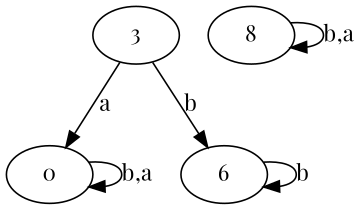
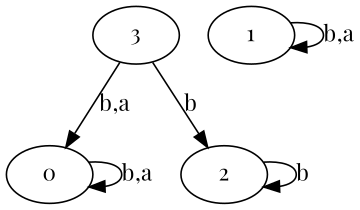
node "8": label "8" -> "1"
edge "3" -> "0": label "a" -> "b,a"
node "6": label "6" -> "2"
